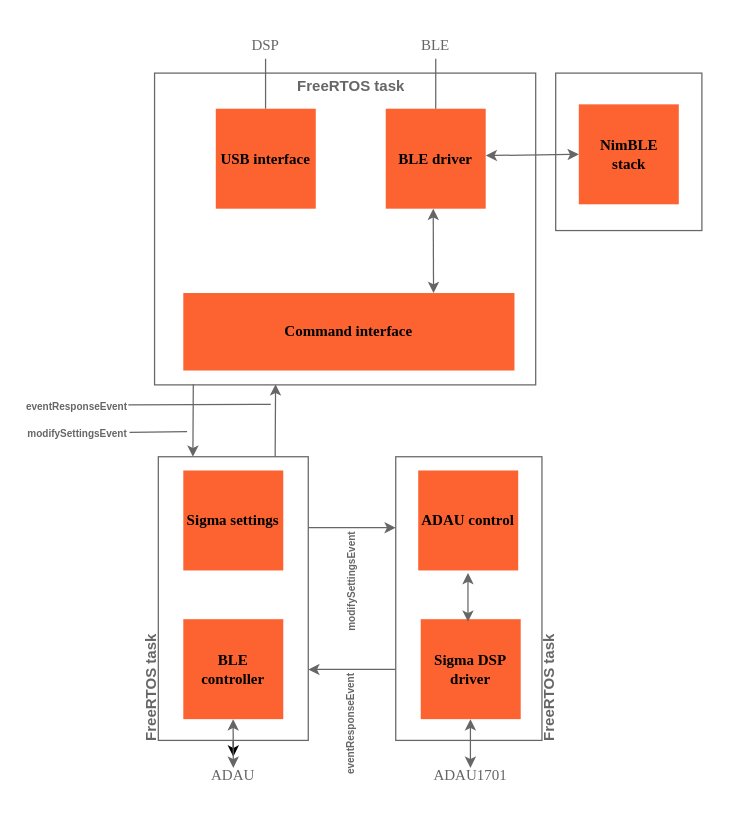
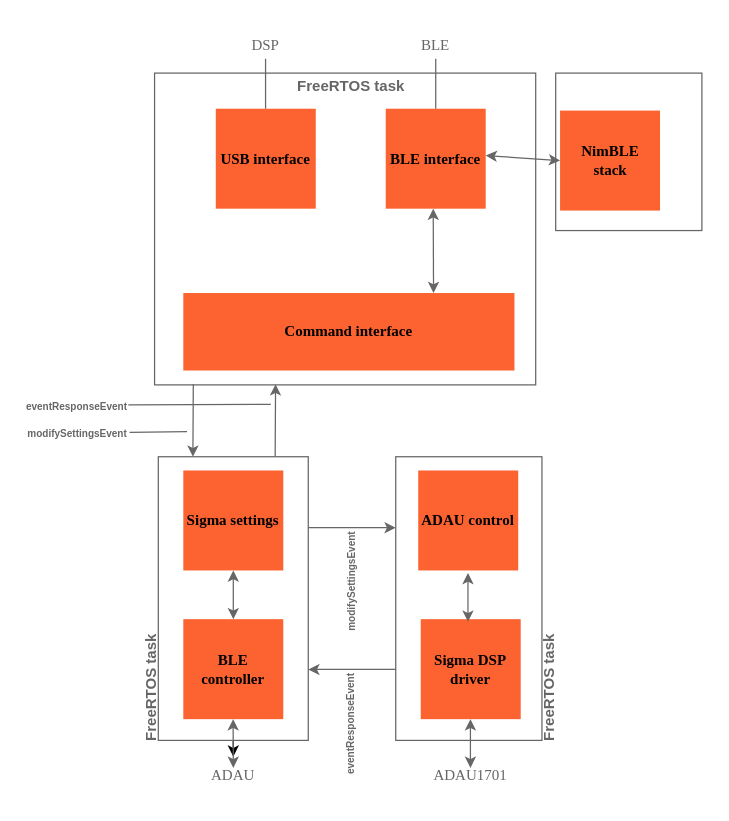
node "NimBLE stack": moved (629, 154) -> (610, 161)
node "BLE driver": label "BLE driver" -> "BLE interface"
edge "Sigma settings" -- "BLE controller": added
